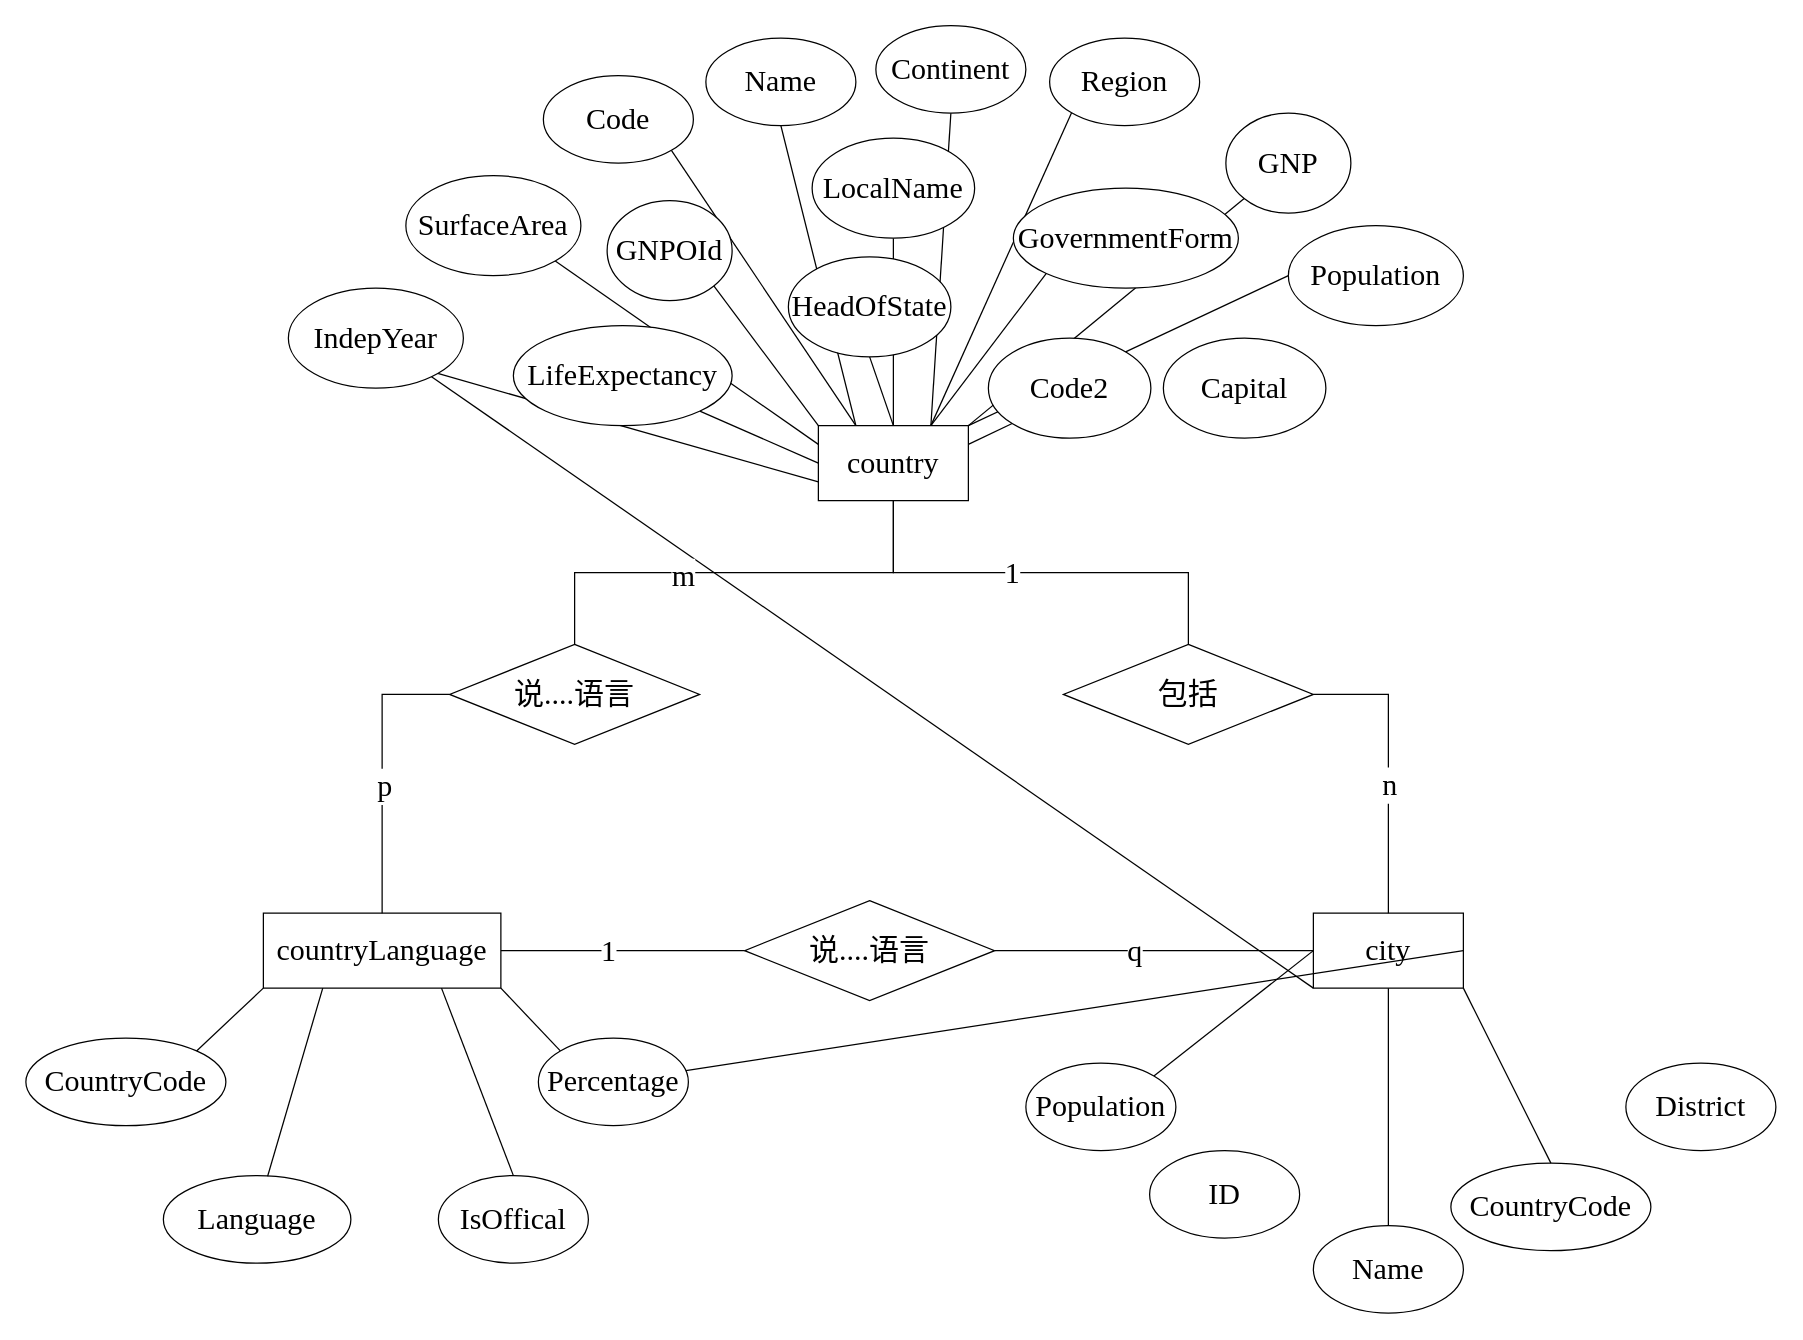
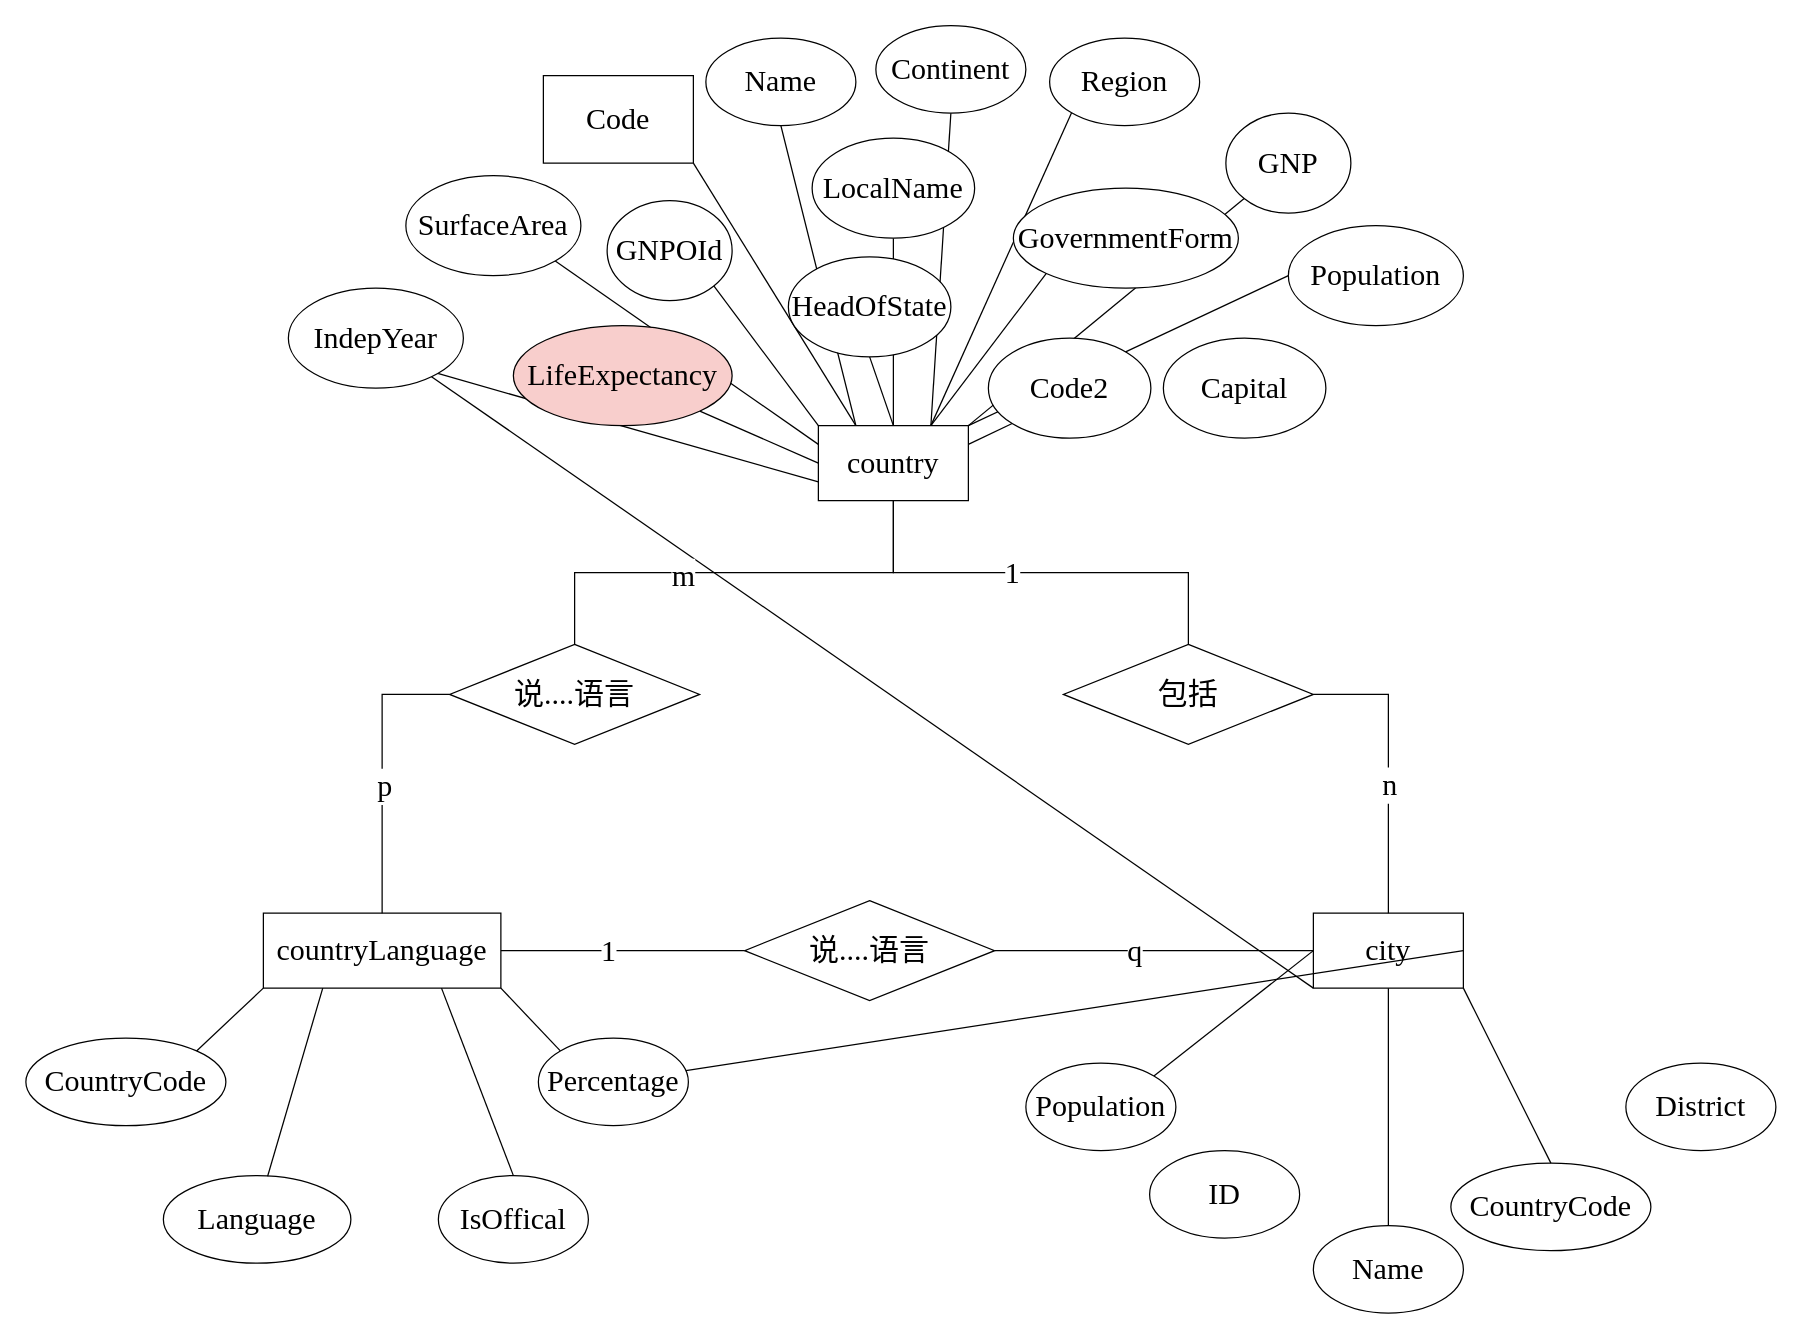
node "Code": shape ellipse -> rectangle
node "LifeExpectancy": fillcolor #ffffff -> #f8cecc
